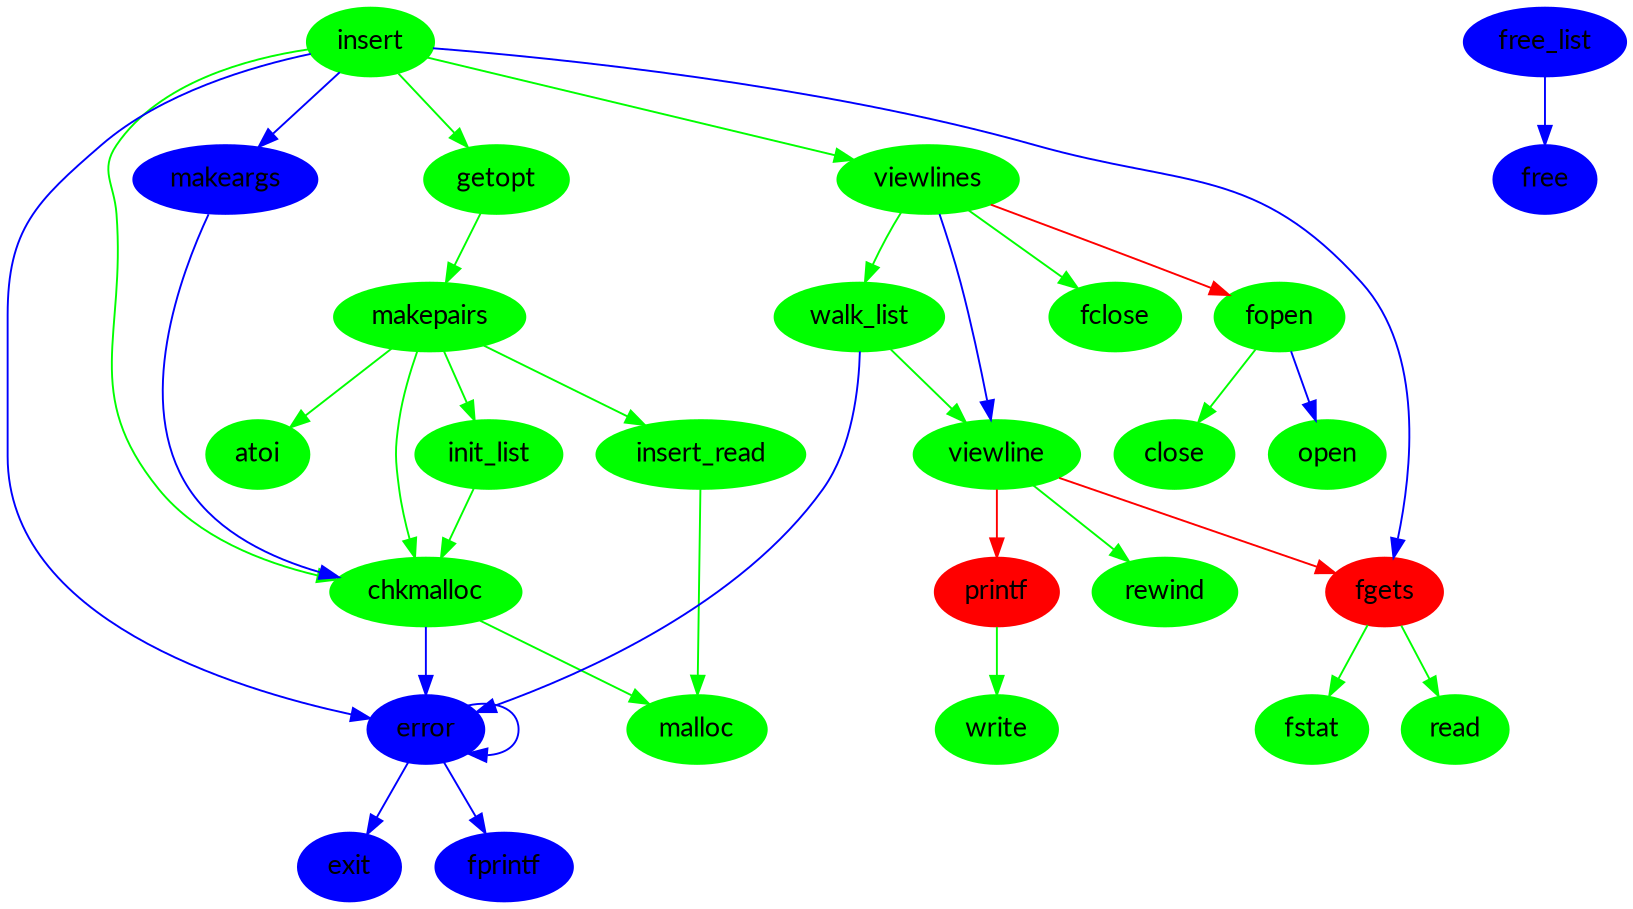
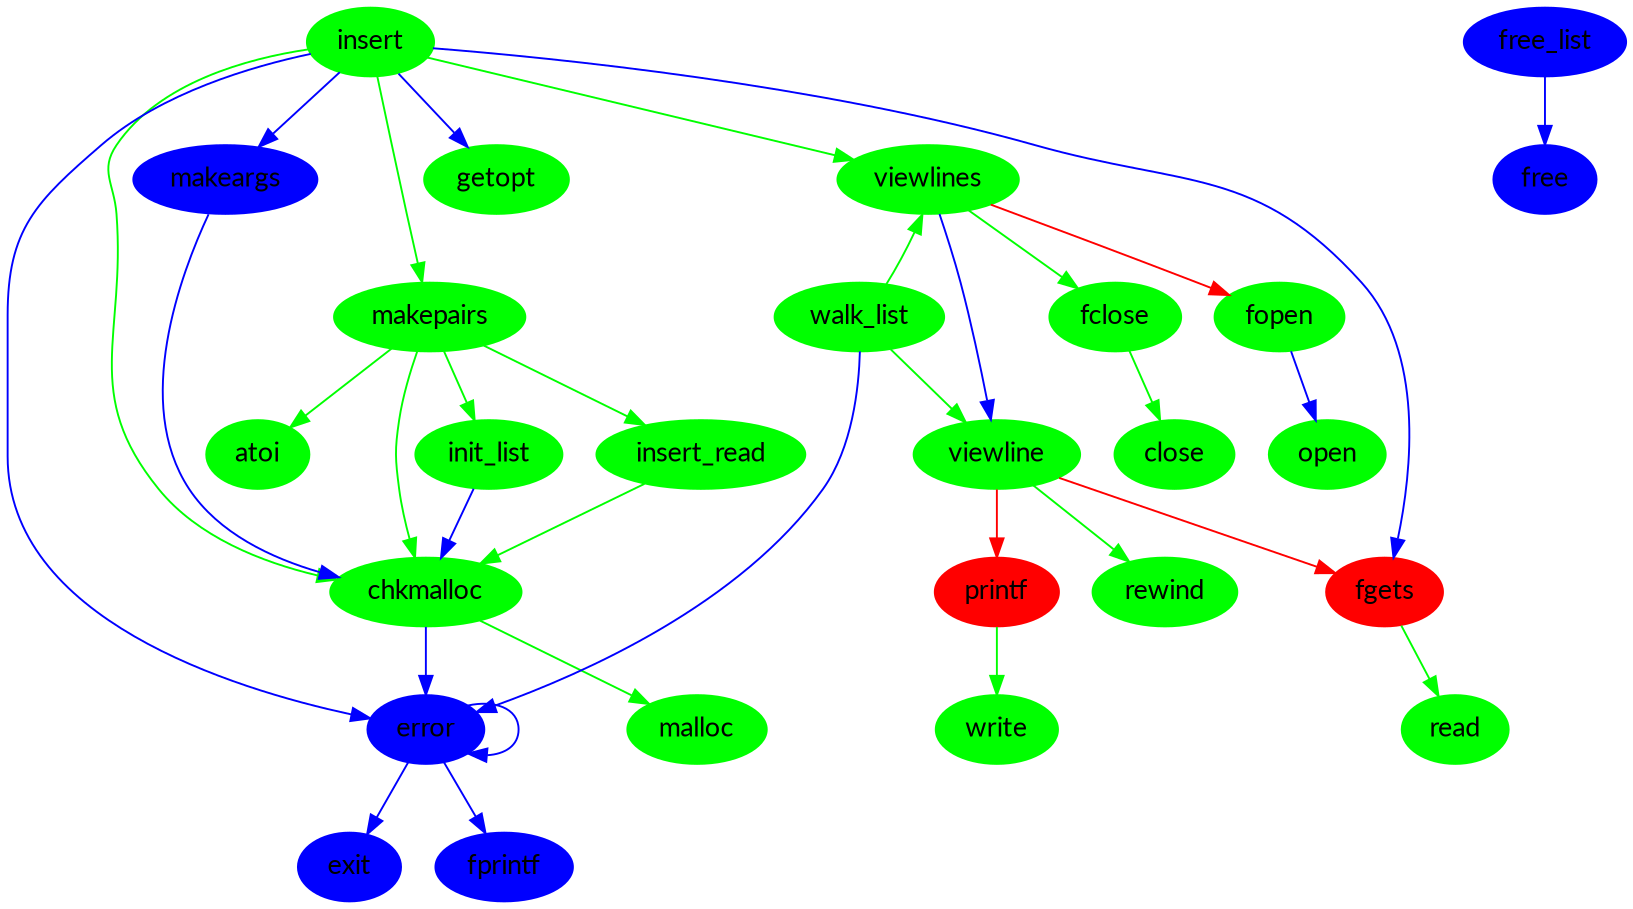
edge "insert" -> "getopt": color green -> blue
edge "viewlines" -> "walk_list": reversed
edge "getopt" -> "makepairs": now "insert" -> "makepairs"
edge "fopen" -> "close": now "fclose" -> "close"
edge "init_list" -> "chkmalloc": color green -> blue
edge "insert_read" -> "malloc": now "insert_read" -> "chkmalloc"
node "fstat": removed
